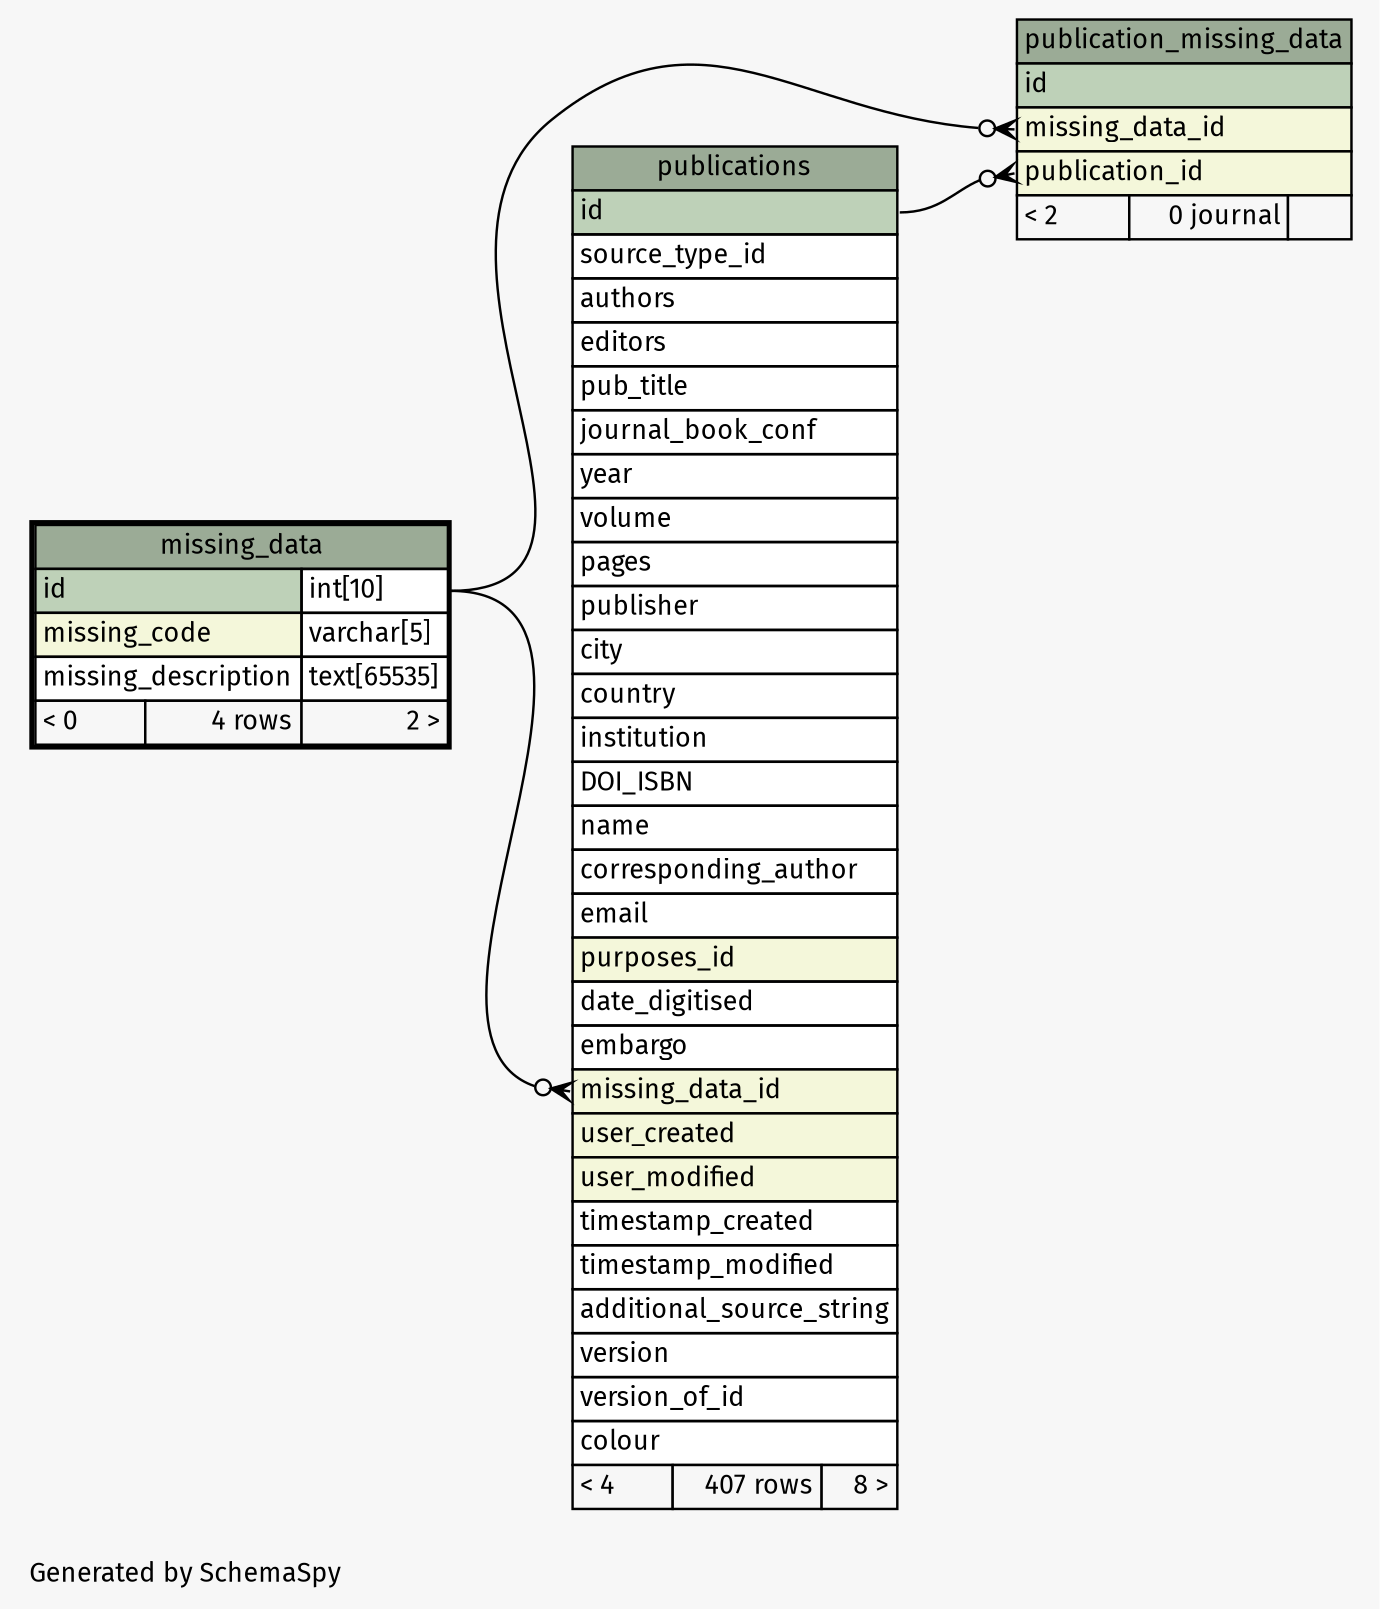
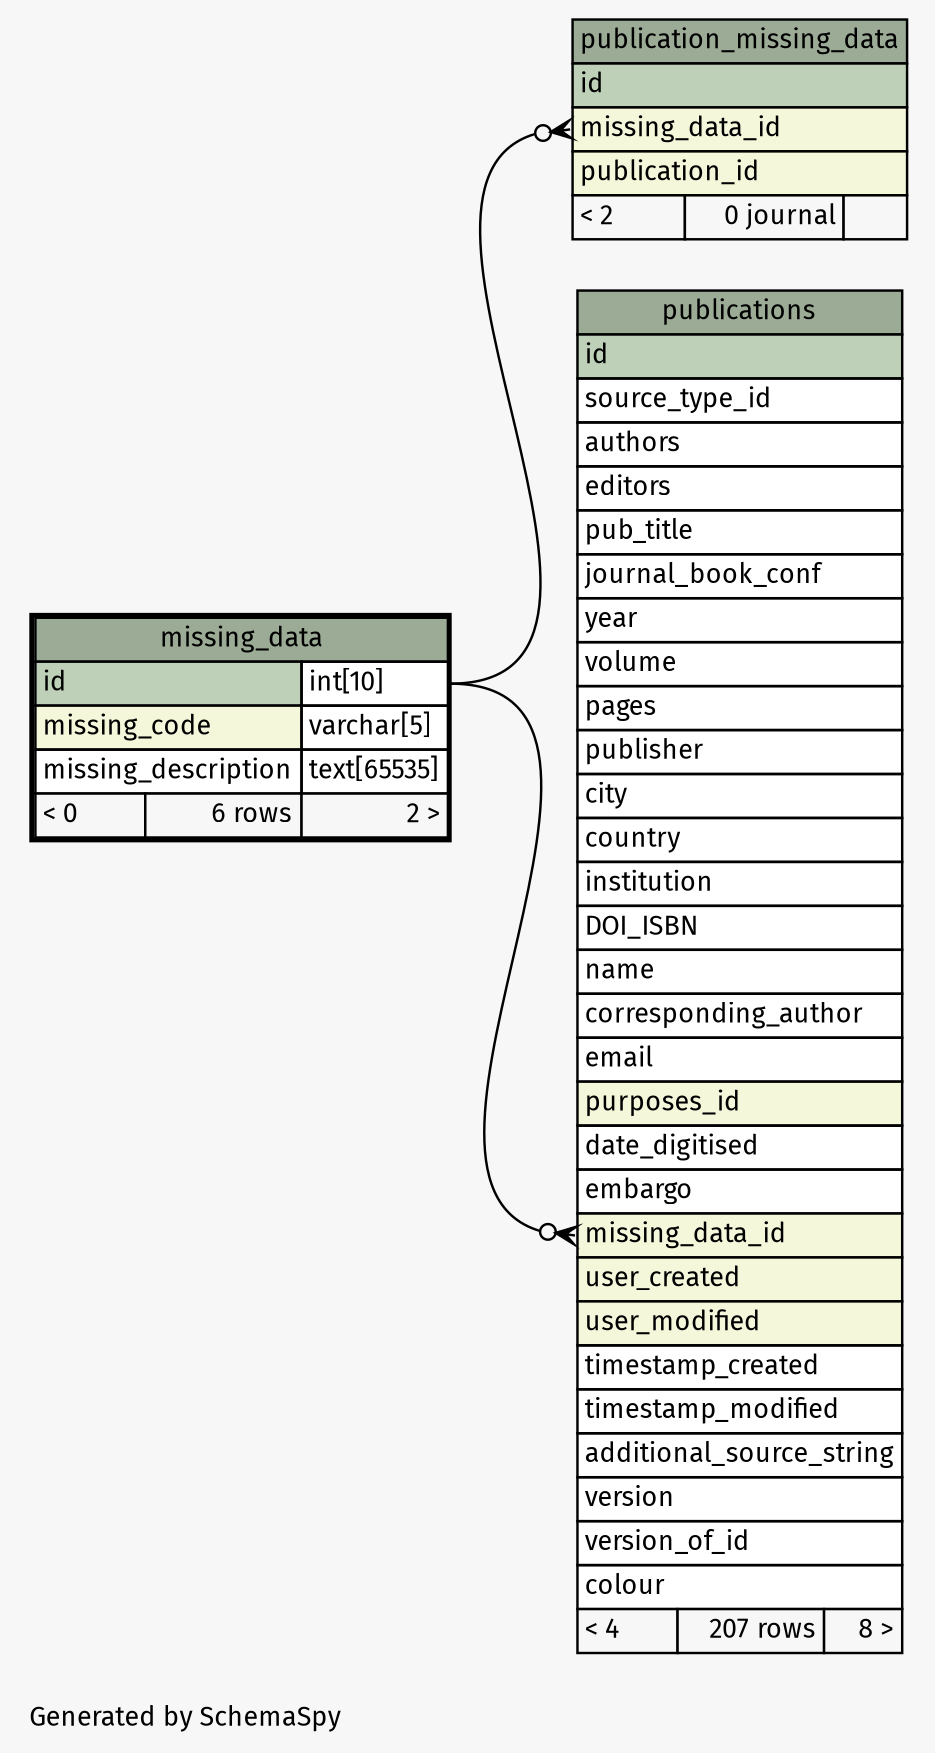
edge "publications" -> "publication_missing_data": removed
node "missing_data": text "4 rows" -> "6 rows"
node "publications": text "407 rows" -> "207 rows"
